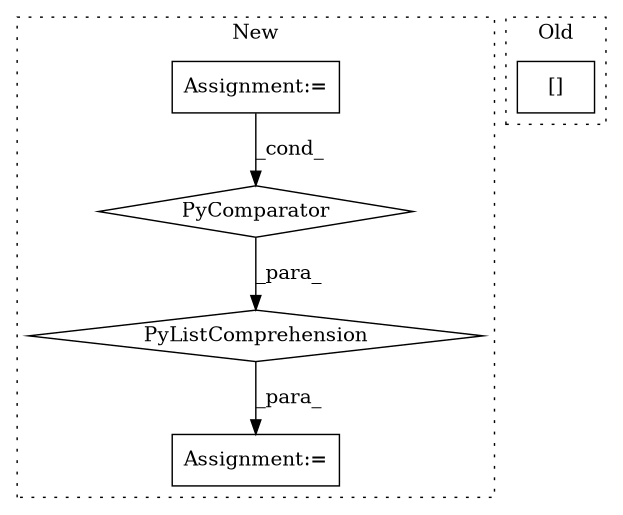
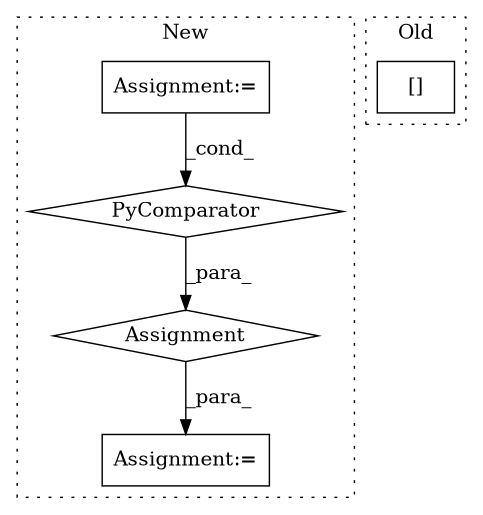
node "PyListComprehension": label "PyListComprehension" -> "Assignment"
